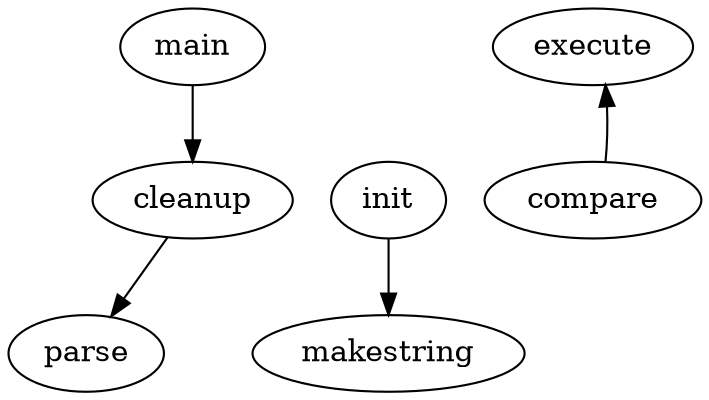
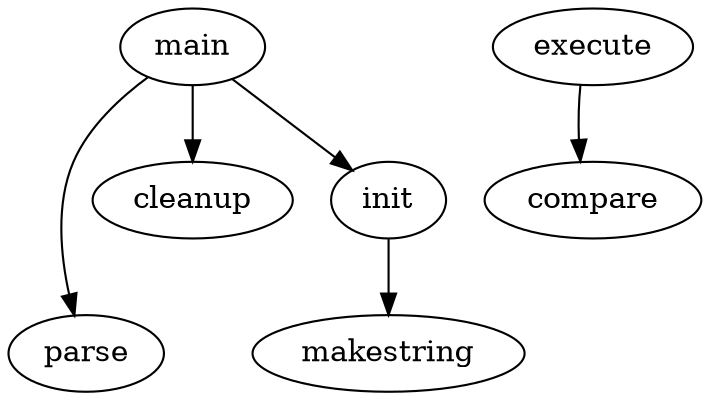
edge "main" -> "init": added
edge "compare" -> "execute": reversed
edge "cleanup" -> "parse": now "main" -> "parse"
